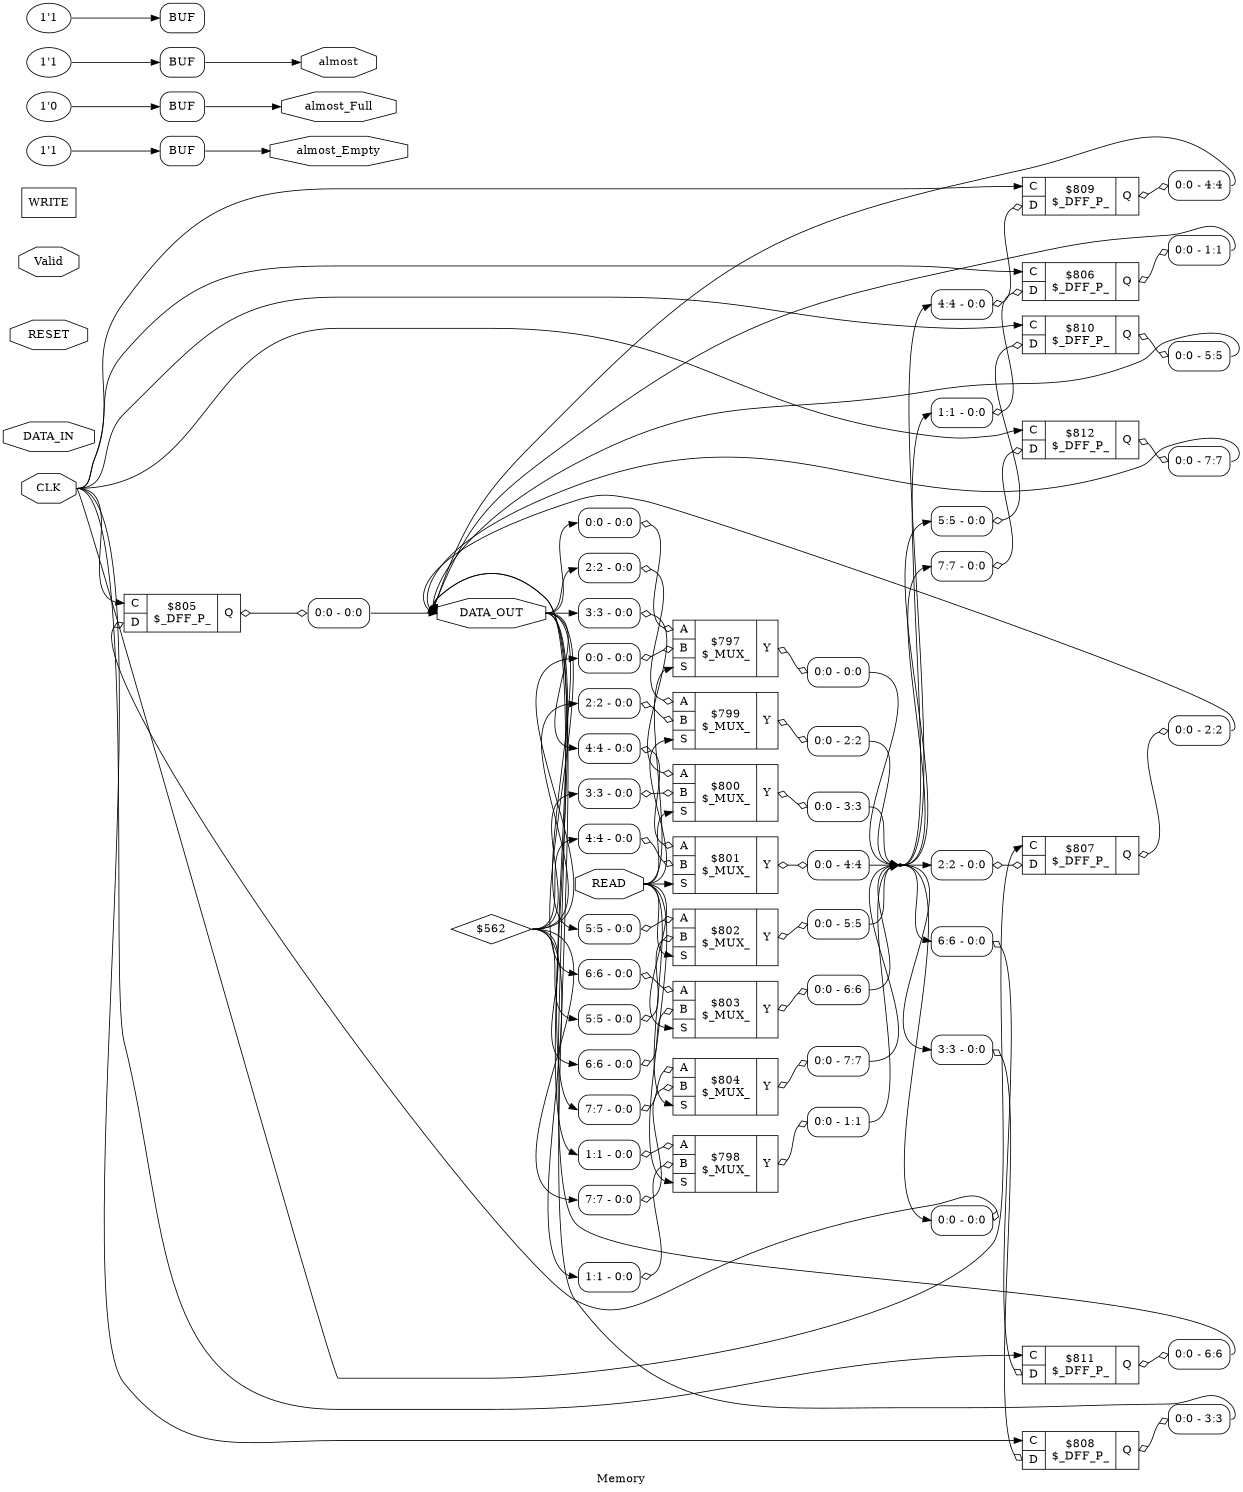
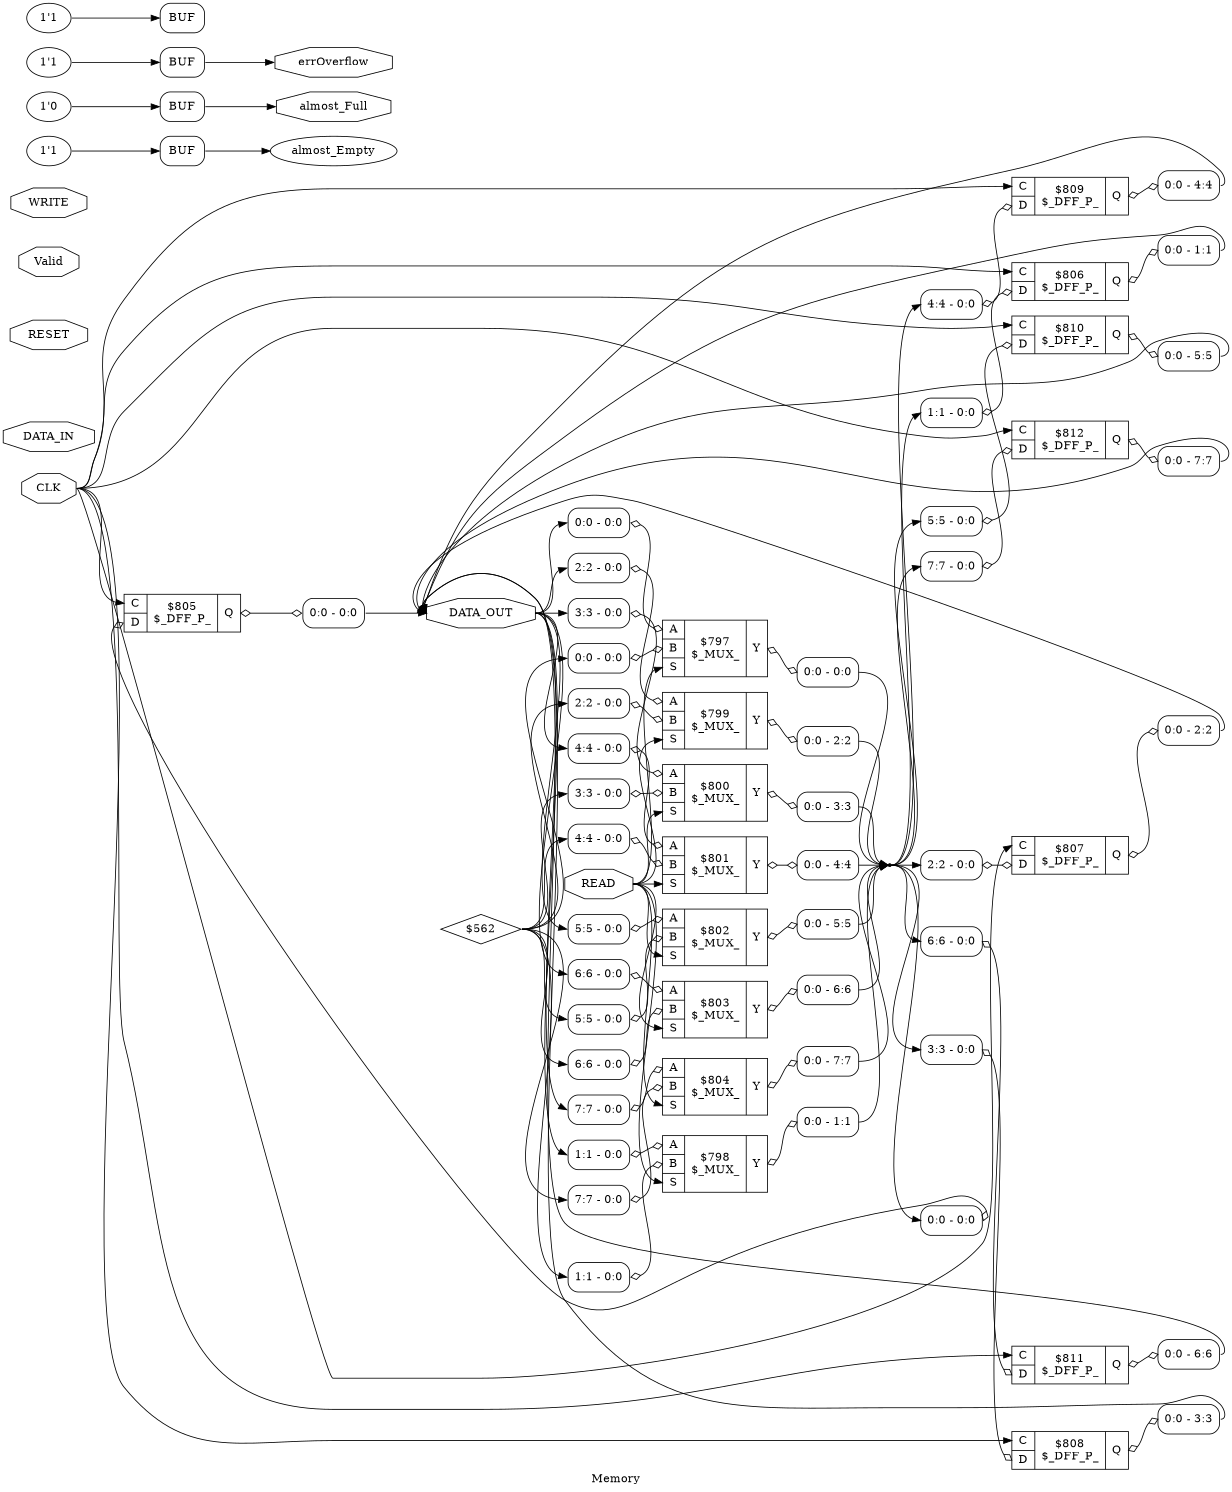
node "almost": label "almost" -> "errOverflow"
node "almost_Empty": shape octagon -> ellipse
node "WRITE": shape box -> octagon
